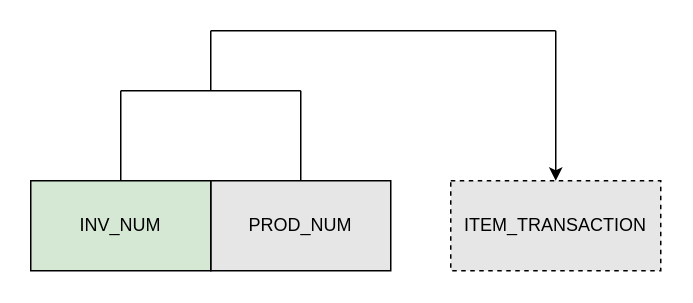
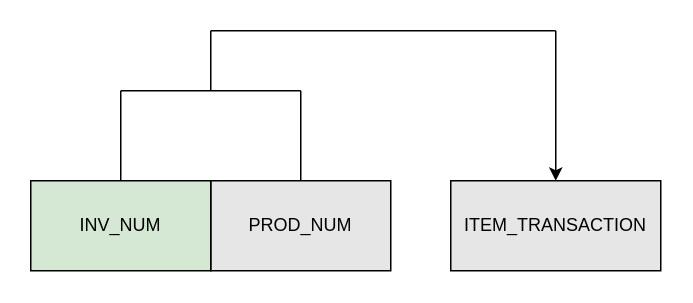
node "ITEM_TRANSACTION": style dashed -> solid
